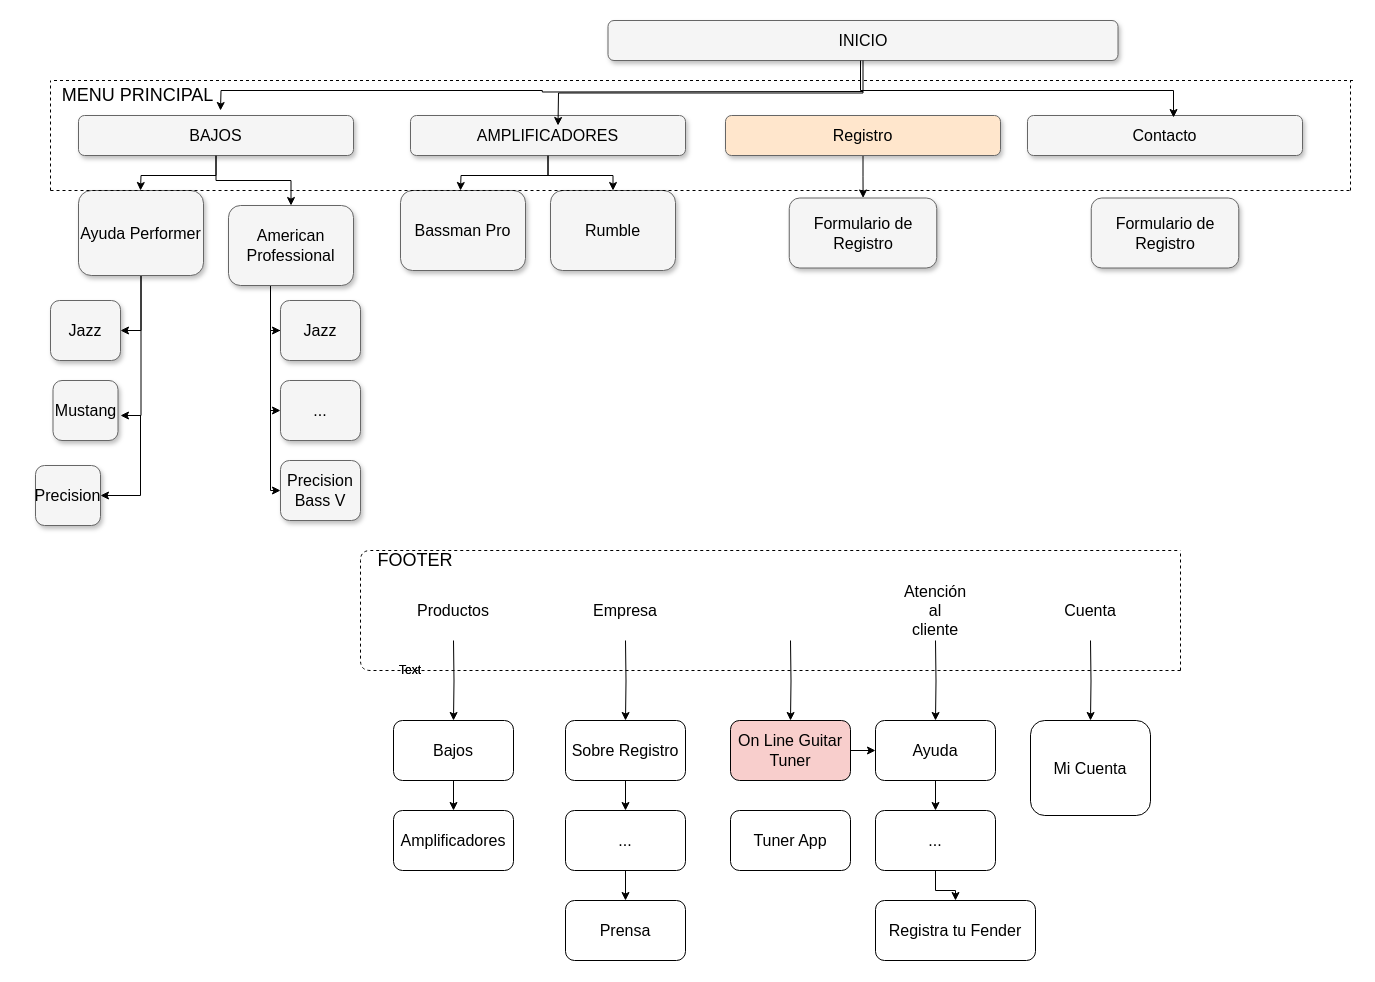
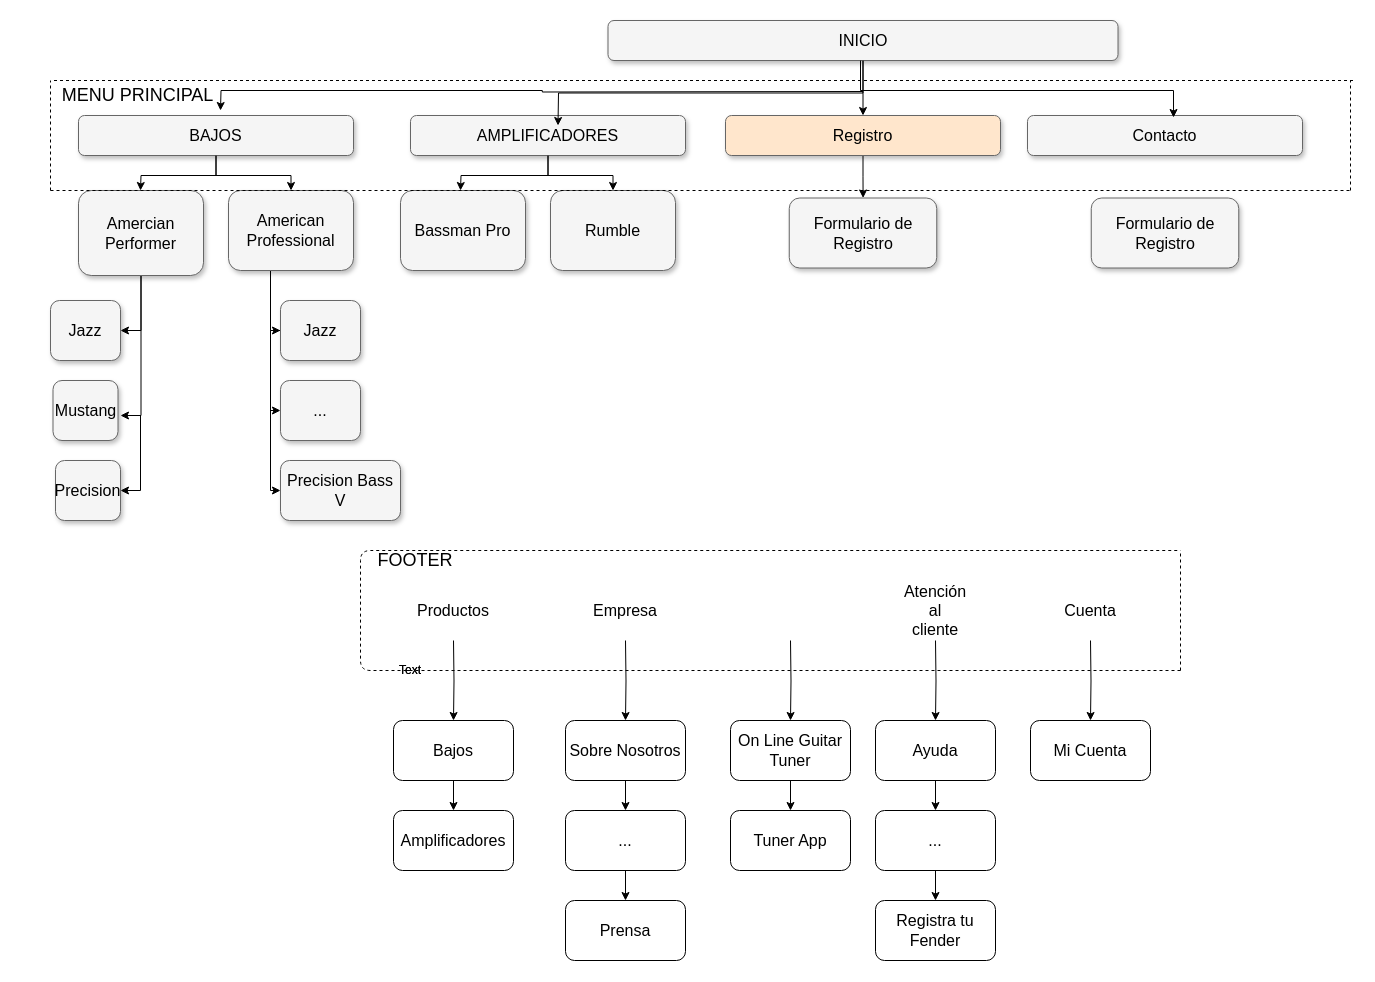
edge "INICIO" -> "Registro": added
node "Ayuda Performer": label "Ayuda Performer" -> "Amercian Performer"
node "American Professional": moved (291, 246) -> (291, 231)
node "Precision Bass V": size 80x60 -> 120x60
node "Precision": moved (68, 496) -> (88, 491)
node "Sobre Registro": label "Sobre Registro" -> "Sobre Nosotros"
node "On Line Guitar Tuner": fillcolor #f8cecc -> #ffffff
edge "On Line Guitar Tuner" -> "Ayuda": now "On Line Guitar Tuner" -> "Tuner App"
node "Mi Cuenta": size 120x95 -> 120x60
node "Registra tu Fender": size 160x60 -> 120x60
